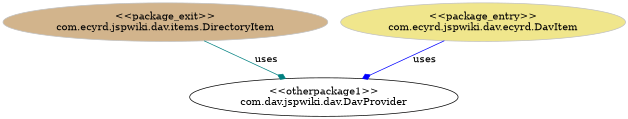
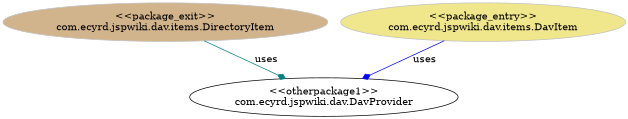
node "<<package_entry>> com.ecyrd.jspwiki.dav.ecyrd.DavItem": label "<<package_entry>> com.ecyrd.jspwiki.dav.ecyrd.DavItem" -> "<<package_entry>> com.ecyrd.jspwiki.dav.items.DavItem"
node "<<otherpackage1>> com.dav.jspwiki.dav.DavProvider": label "<<otherpackage1>> com.dav.jspwiki.dav.DavProvider" -> "<<otherpackage1>> com.ecyrd.jspwiki.dav.DavProvider"
